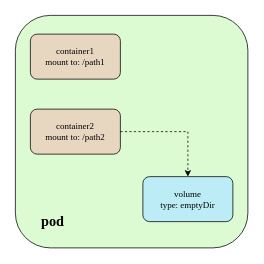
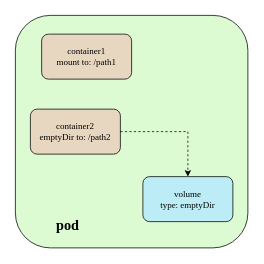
node "container1 mount to: /path1": moved (75, 57) -> (87, 57)
node "container2 mount to: /path2": label "container2 mount to: /path2" -> "container2 emptyDir to: /path2"
node "pod": moved (53, 222) -> (68, 225)
